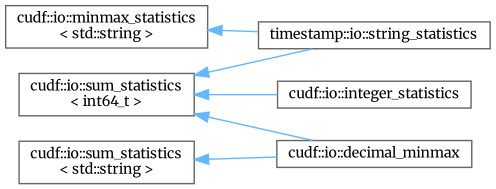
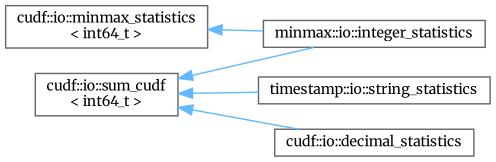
node "cudf::io::minmax_statistics < int64_t >": added
node "cudf::io::minmax_statistics < std::string >": removed
node "cudf::io::sum_statistics < int64_t >": label "cudf::io::sum_statistics < int64_t >" -> "cudf::io::sum_cudf < int64_t >"
node "cudf::io::integer_statistics": label "cudf::io::integer_statistics" -> "minmax::io::integer_statistics"
node "cudf::io::decimal_minmax": label "cudf::io::decimal_minmax" -> "cudf::io::decimal_statistics"
node "cudf::io::sum_statistics < std::string >": removed
